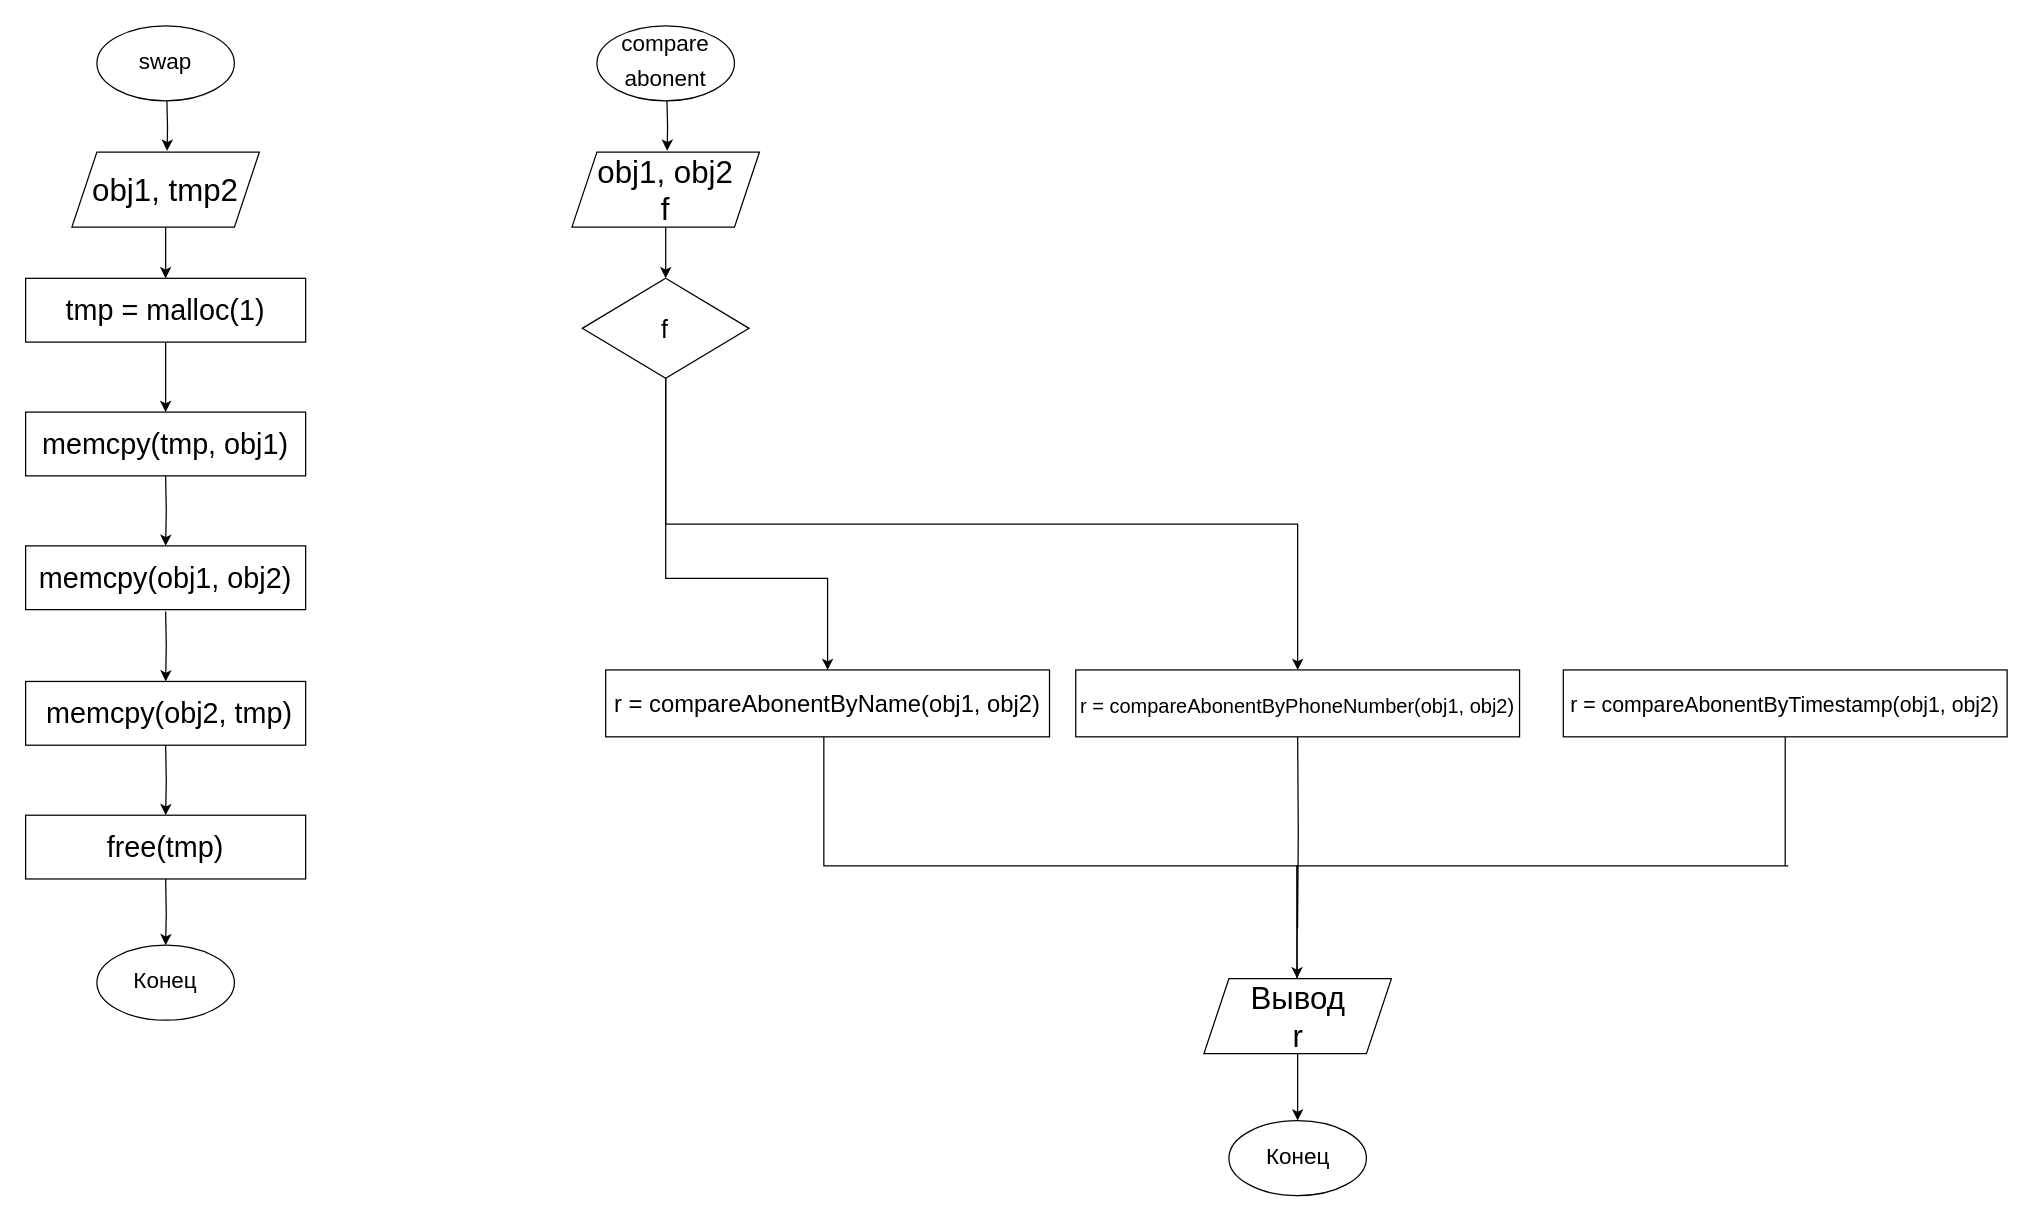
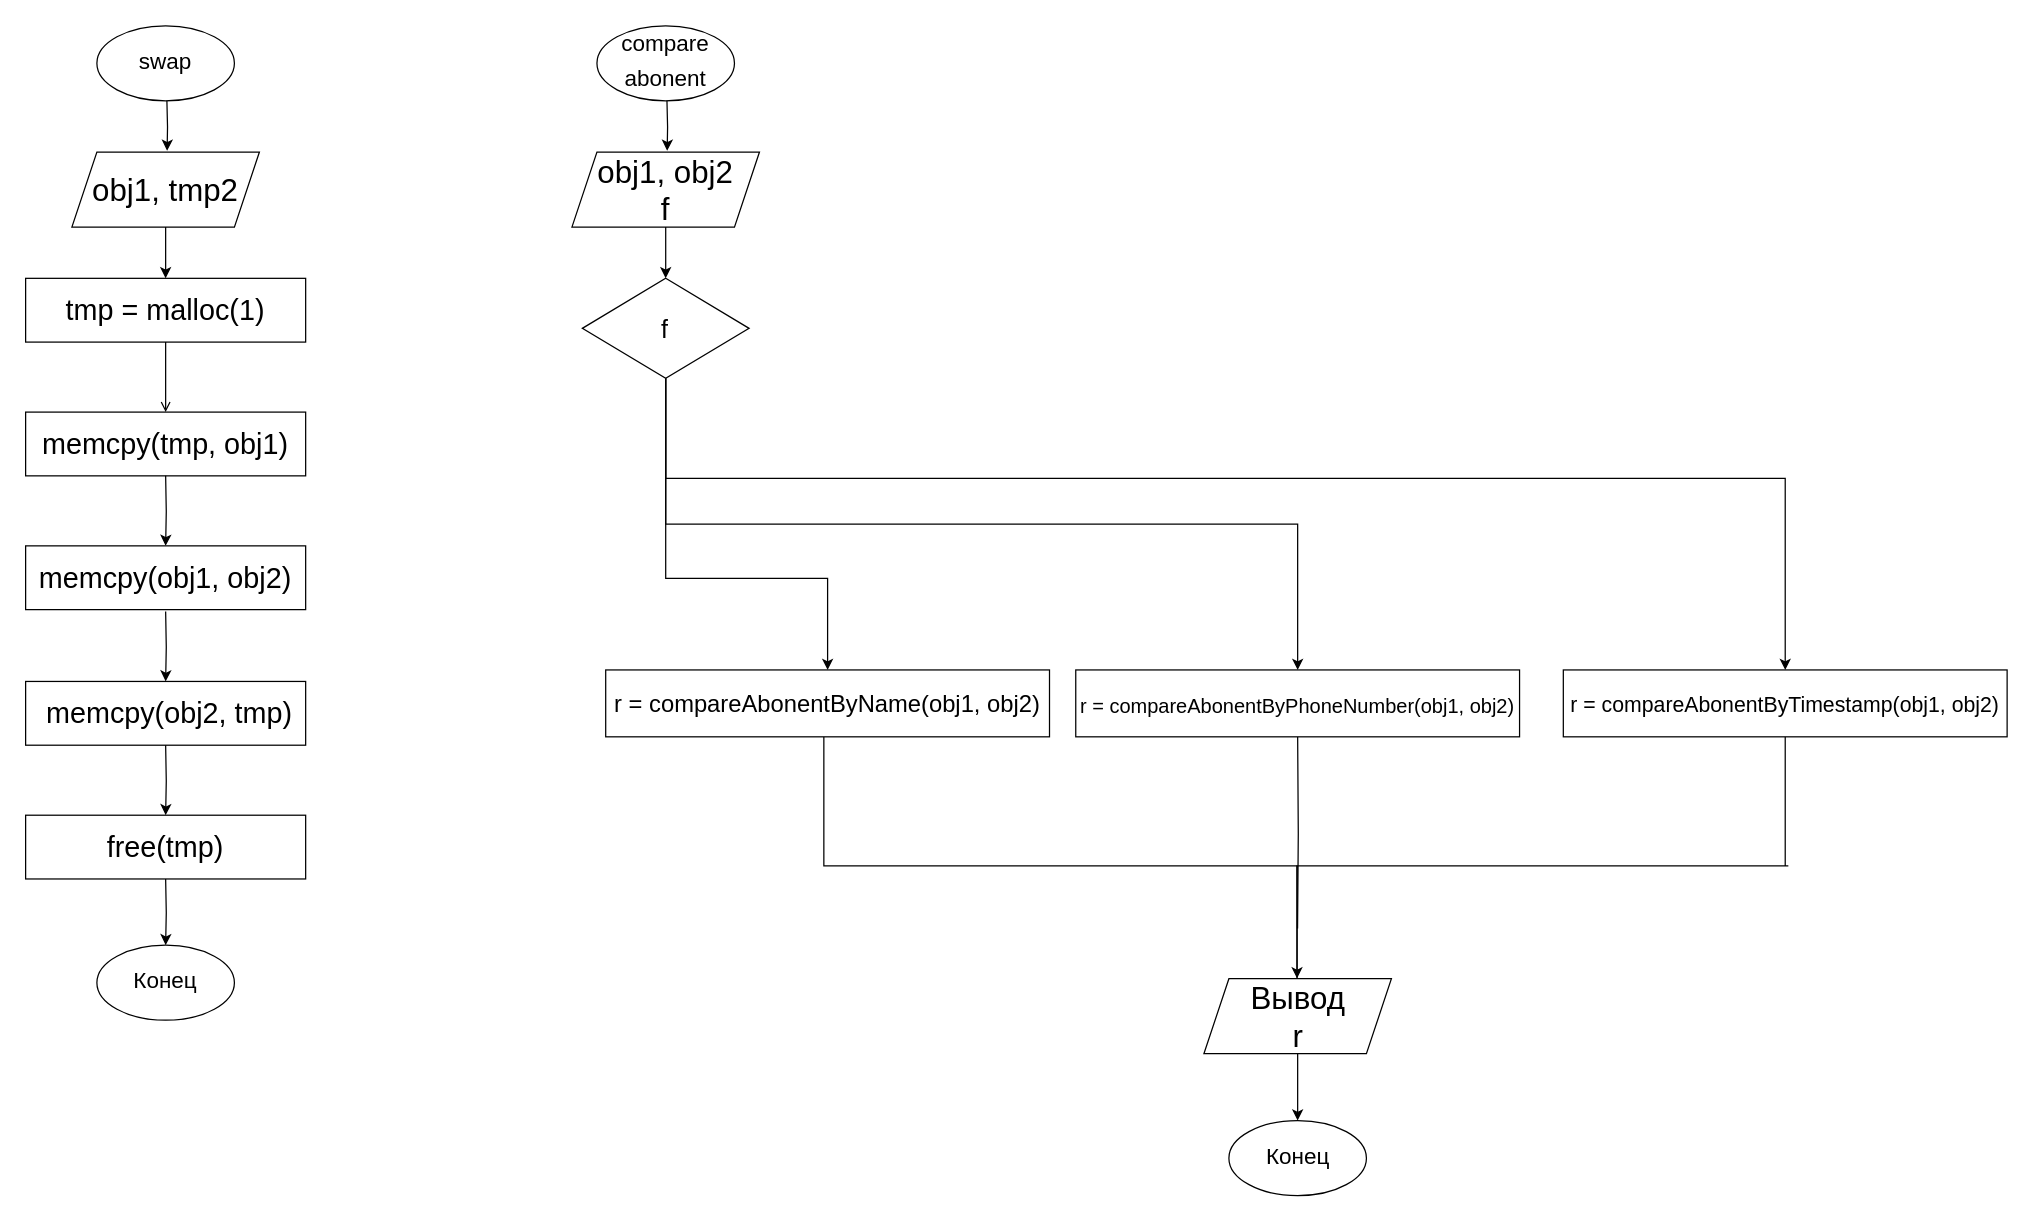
edge "tmp = malloc(1)" -> "memcpy(tmp, obj1)": arrowhead classic -> open
edge "f" -> "r = compareAbonentByTimestamp(obj1, obj2)": added
